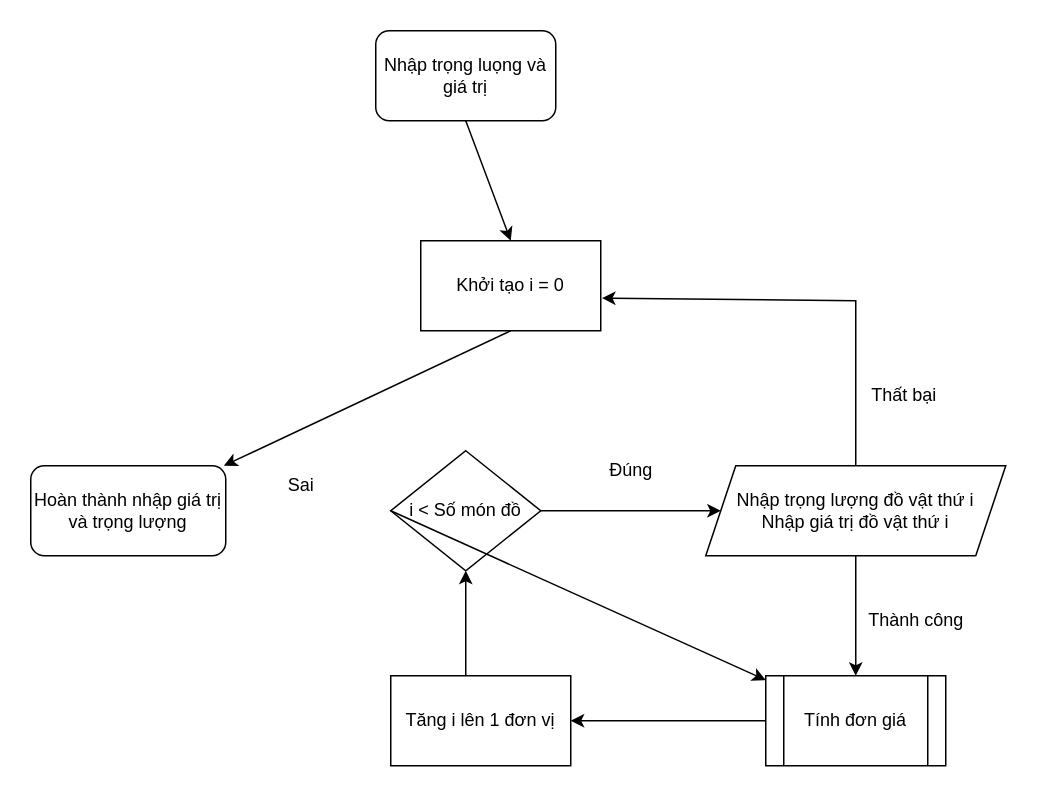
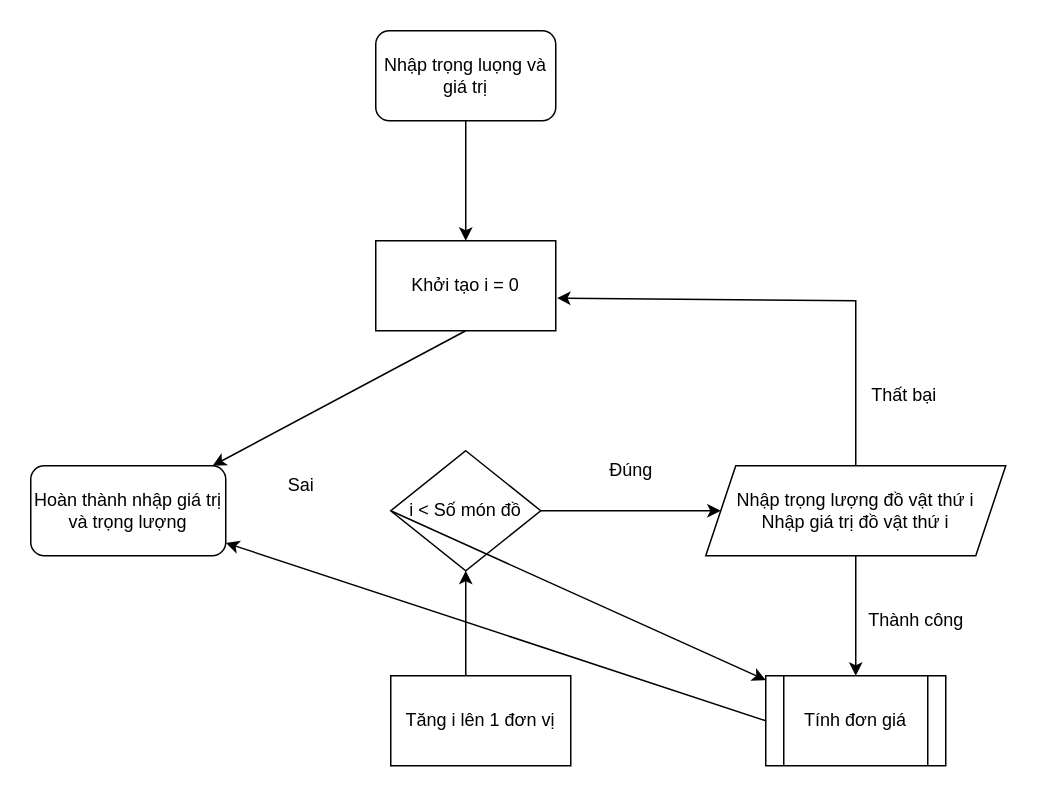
node "Khởi tạo i = 0": moved (511, 286) -> (466, 286)
edge "Tính đơn giá" -> "Tăng i lên 1 đơn vị": now "Tính đơn giá" -> "Hoàn thành nhập giá trị và trọng lượng"
